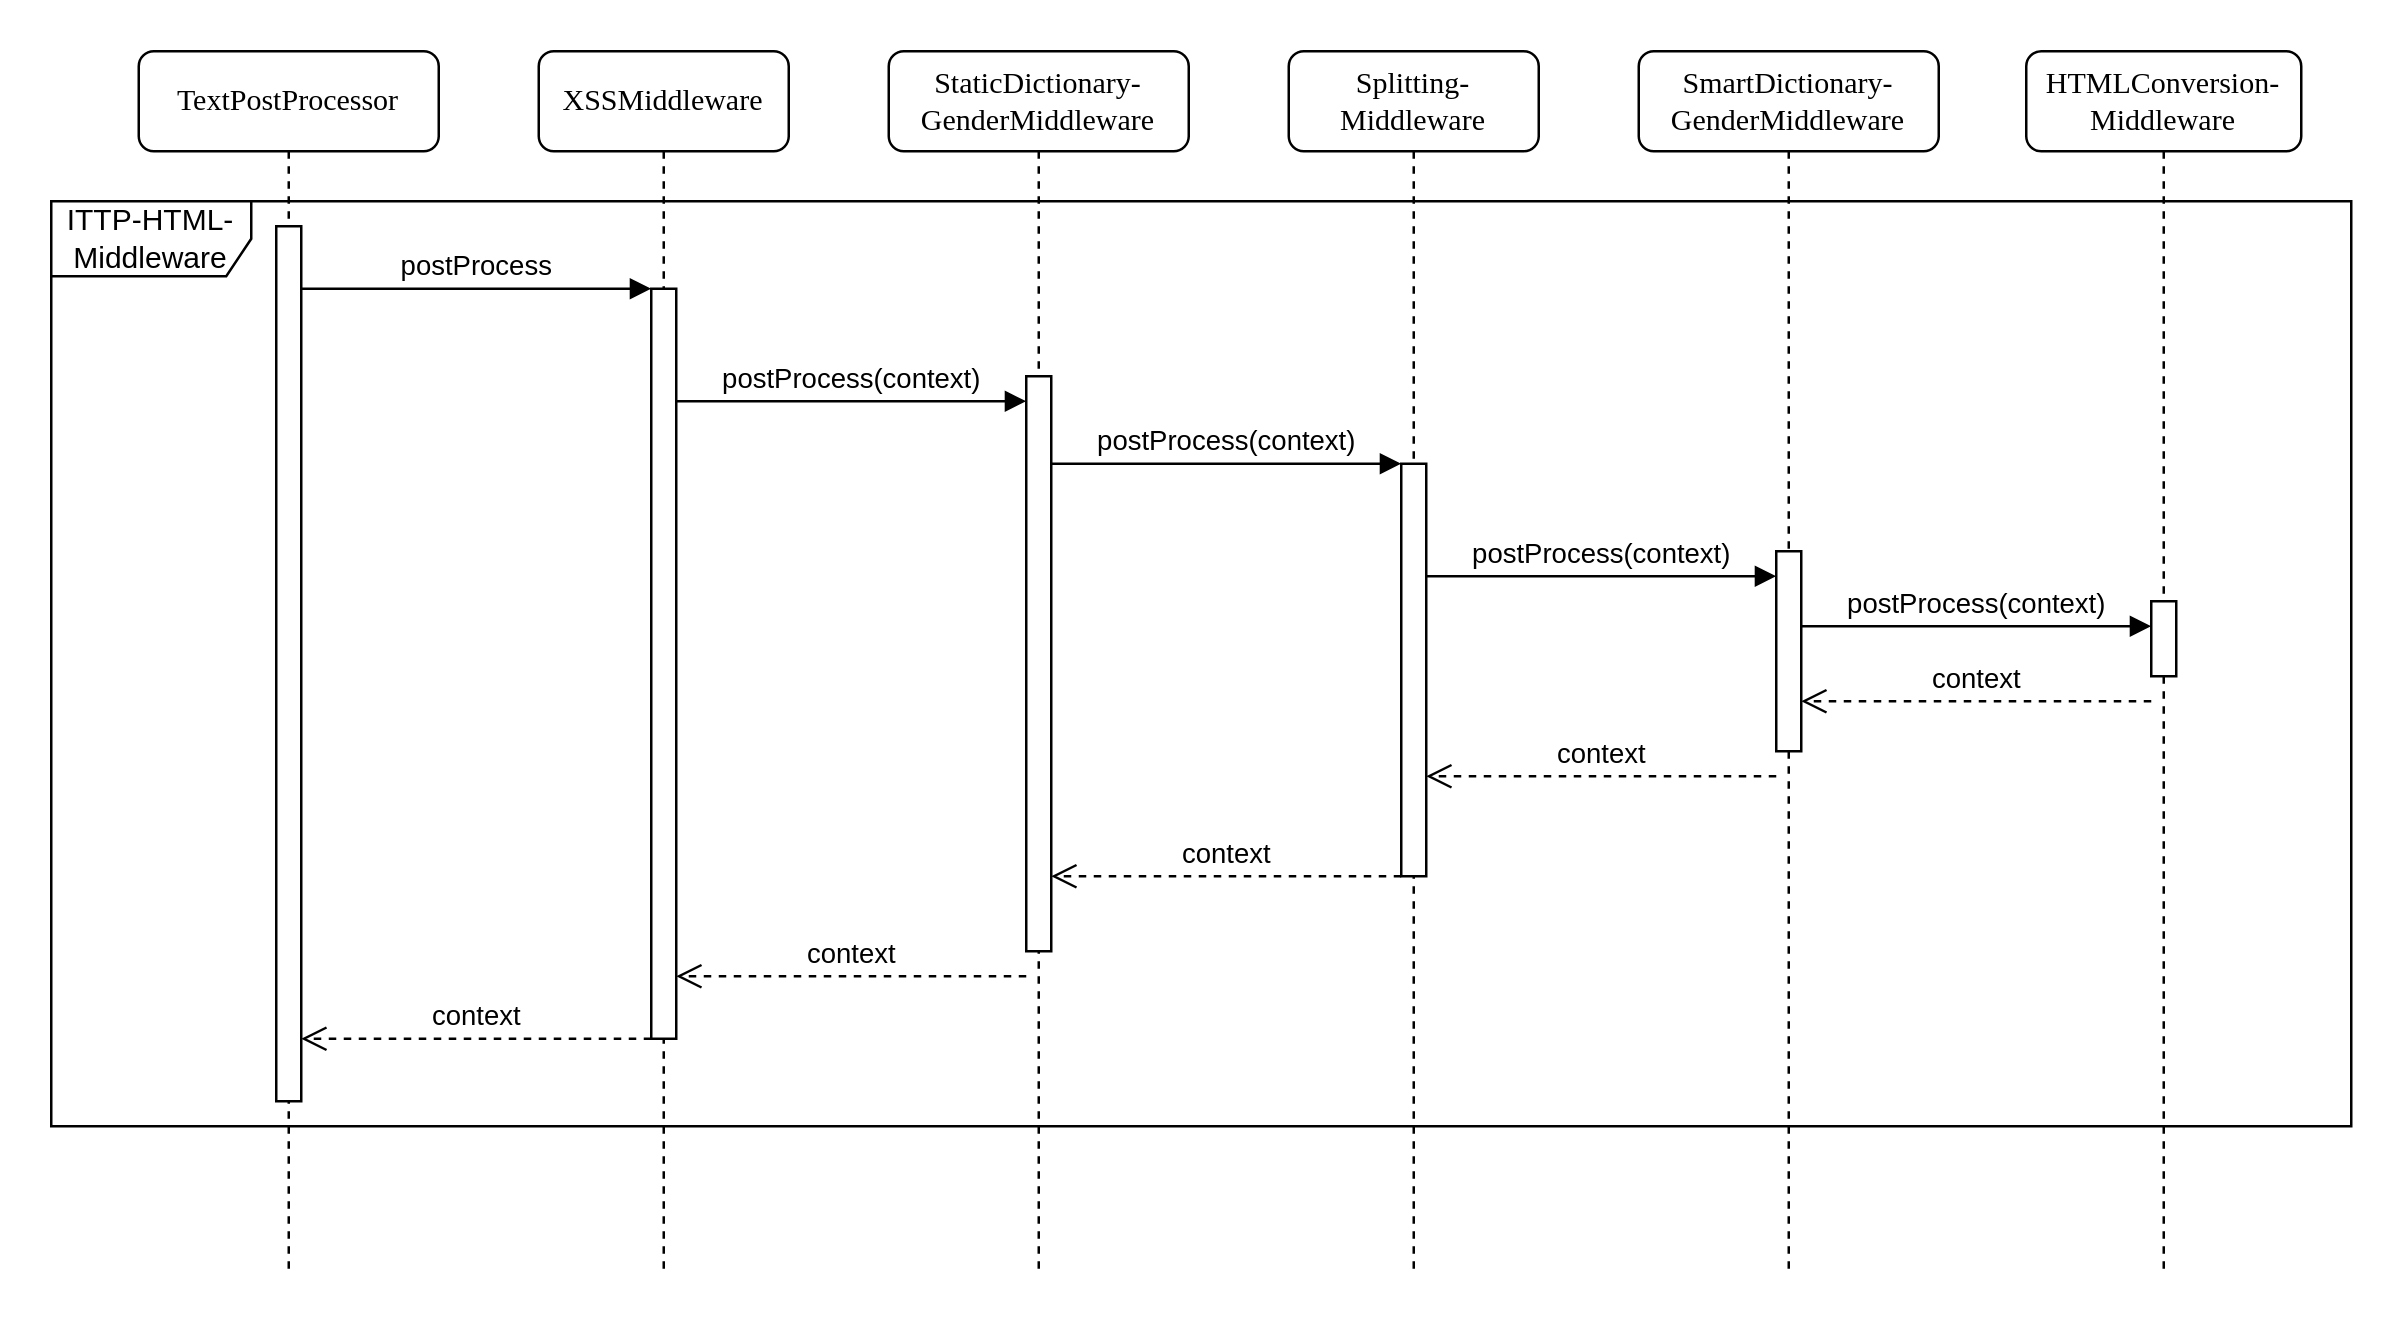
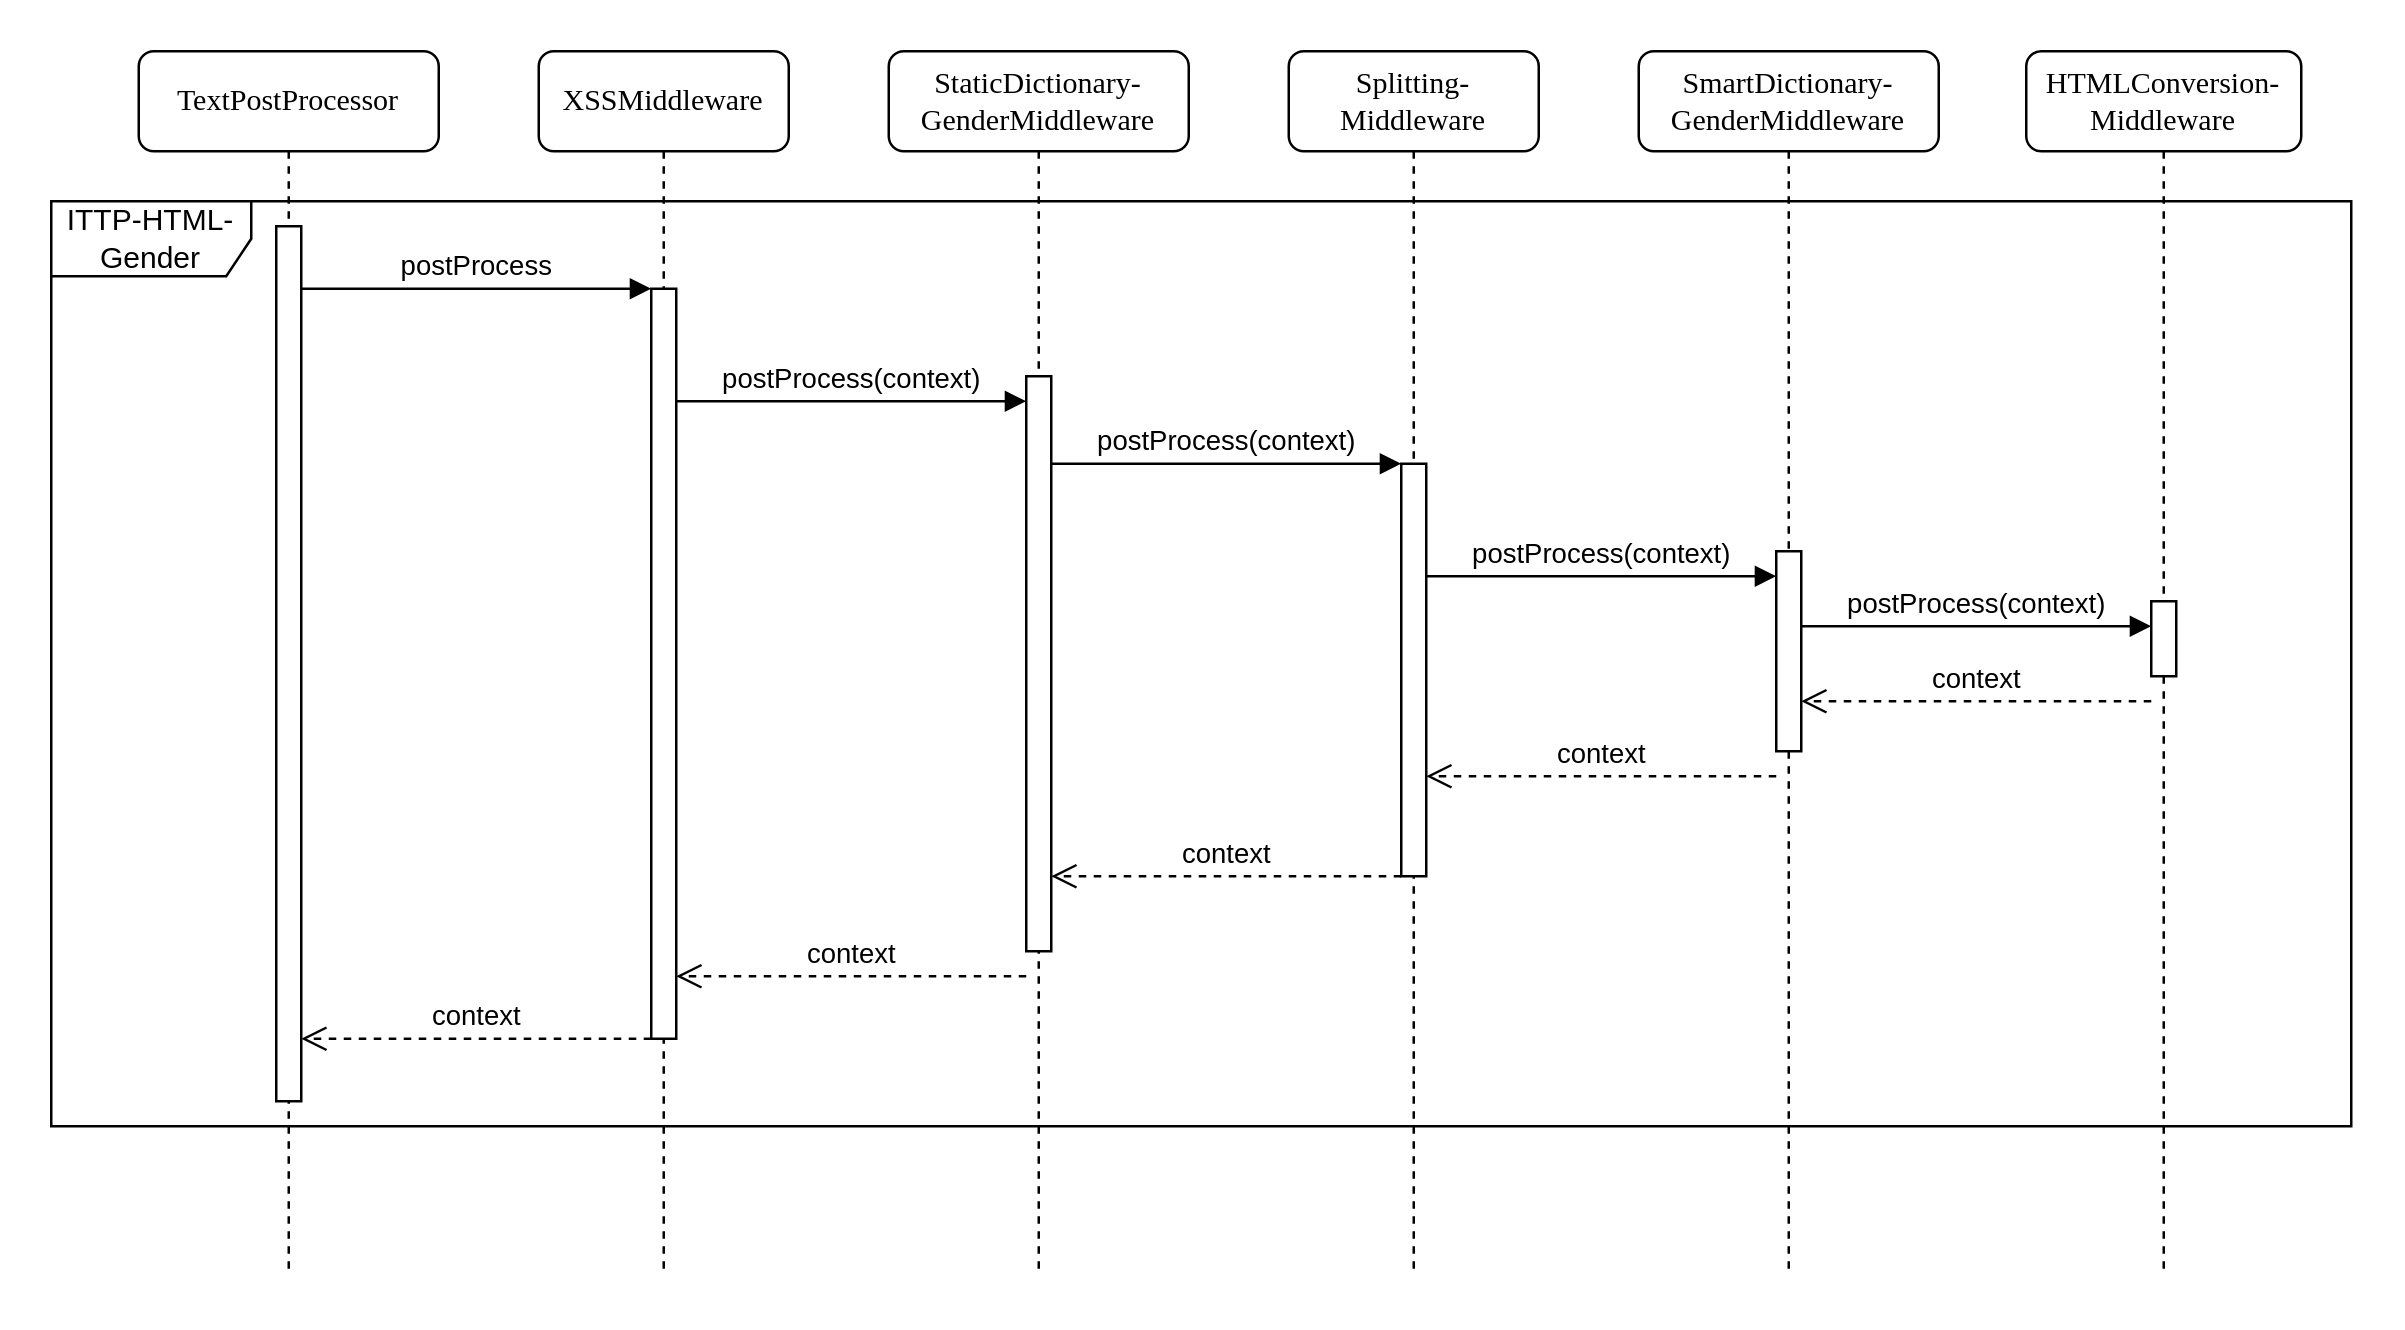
node "ITTP-HTML-Middleware": label "ITTP-HTML-Middleware" -> "ITTP-HTML-Gender"
